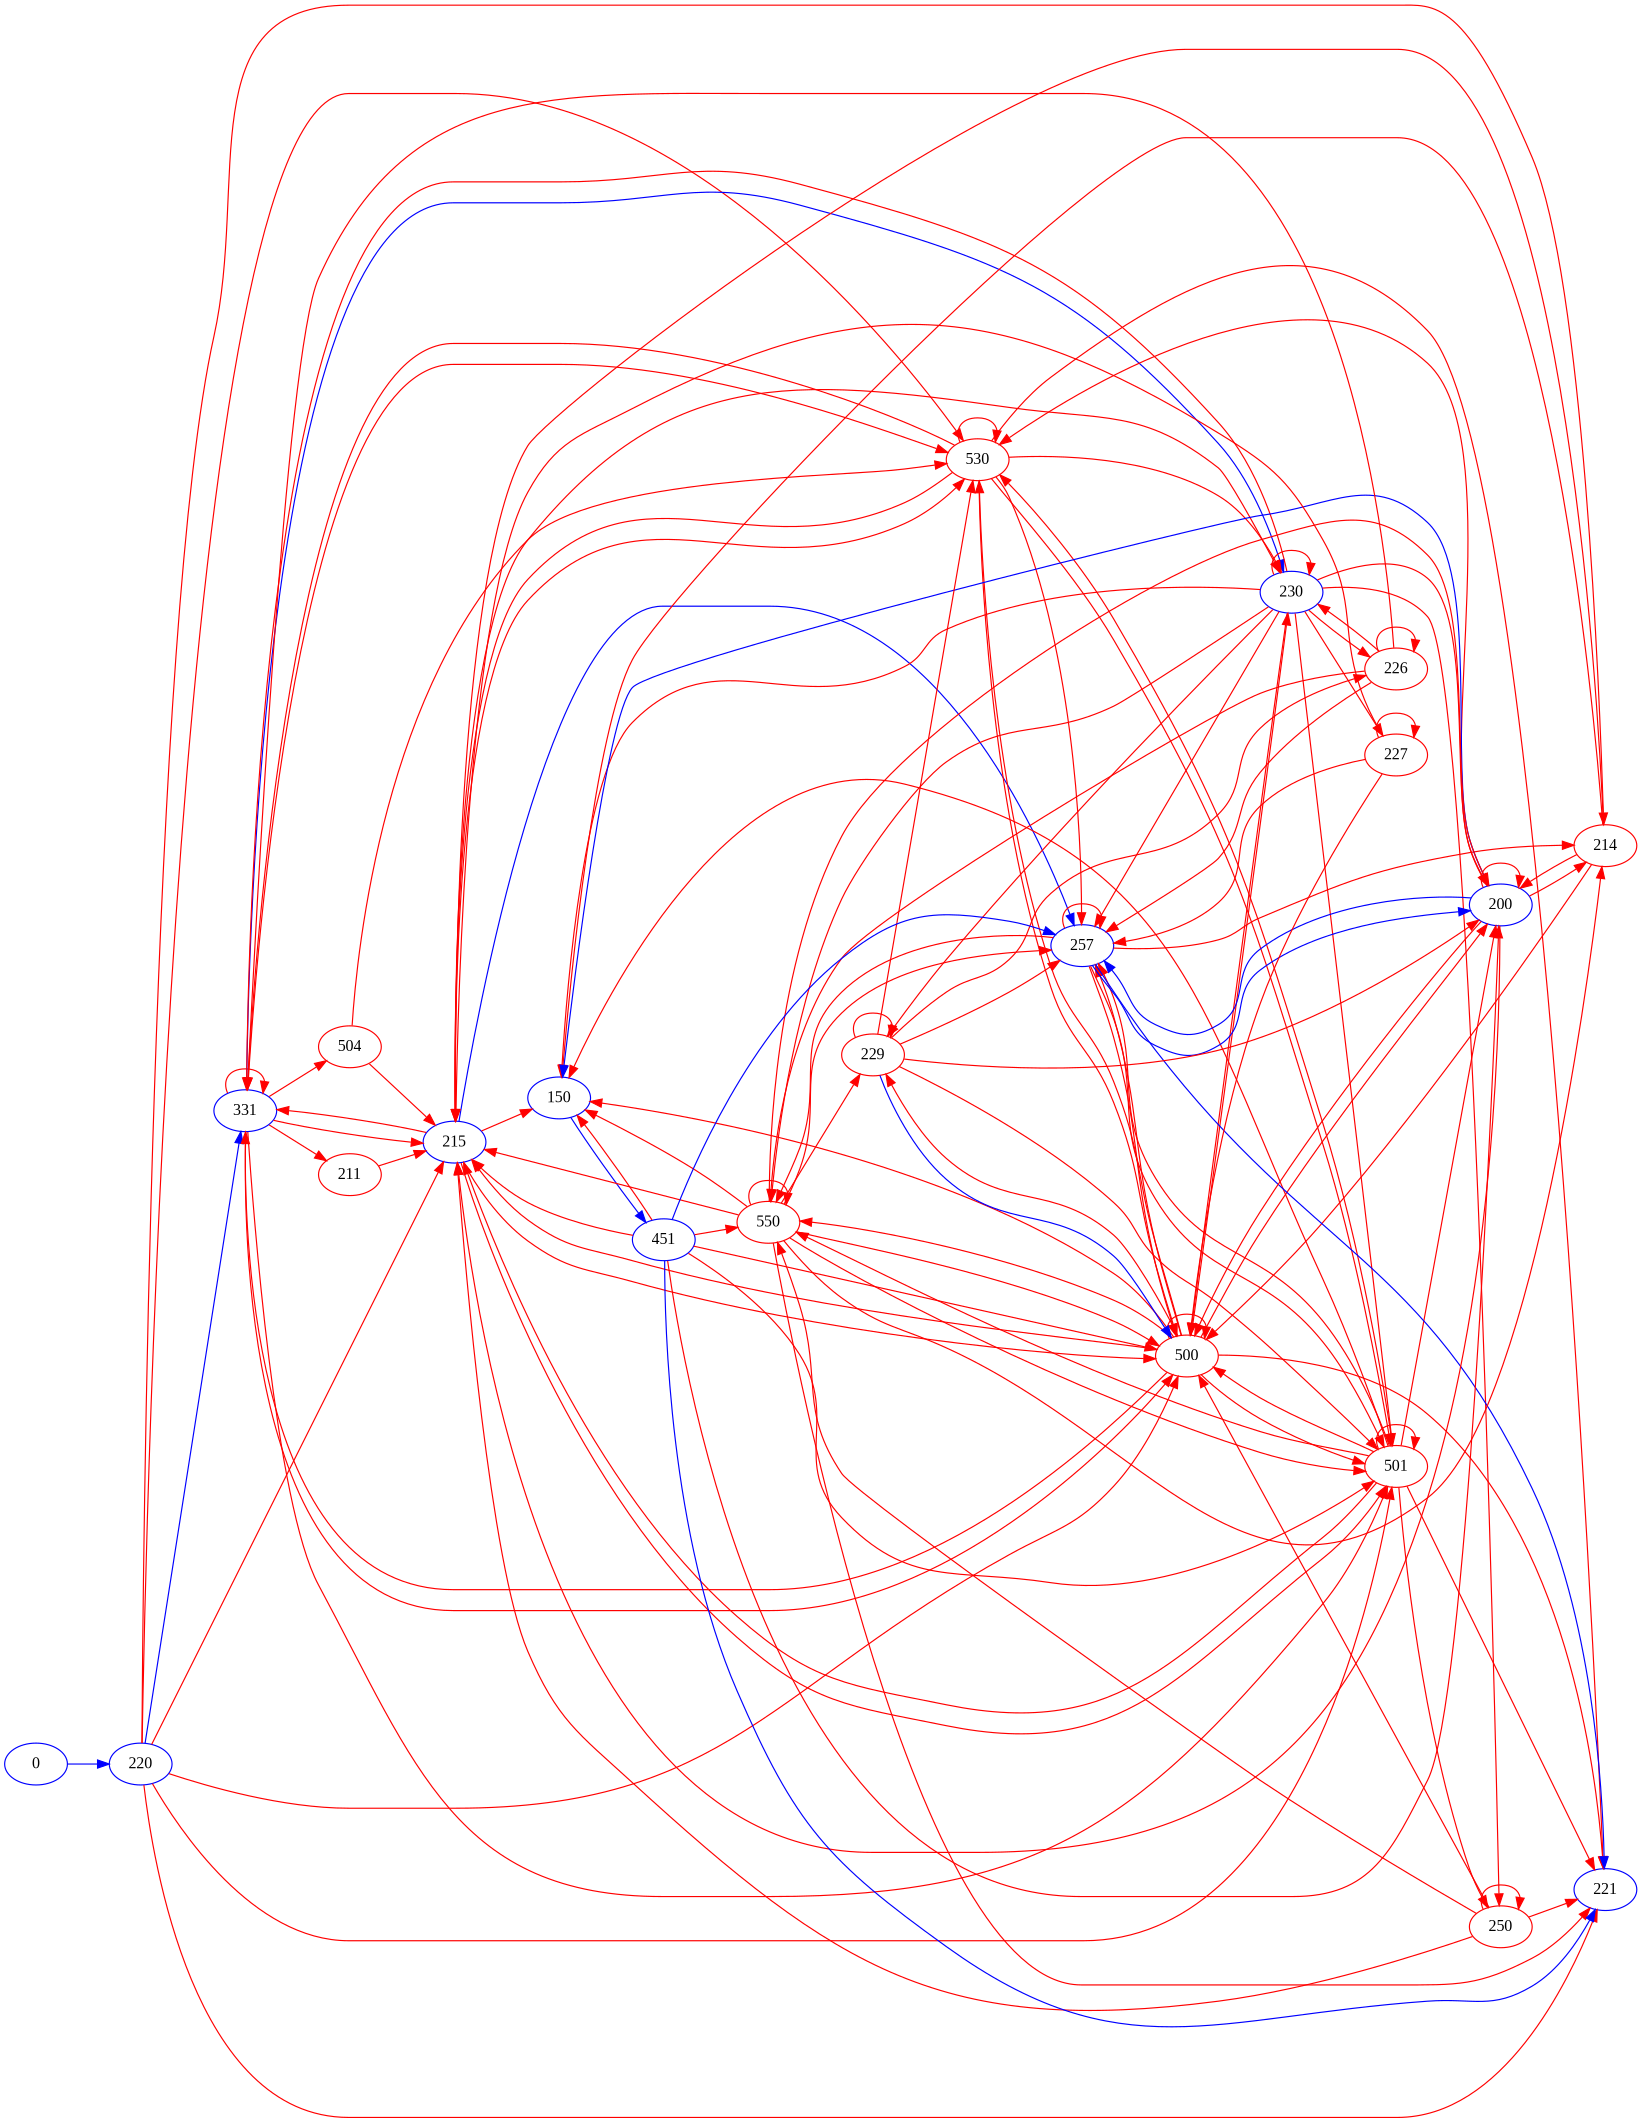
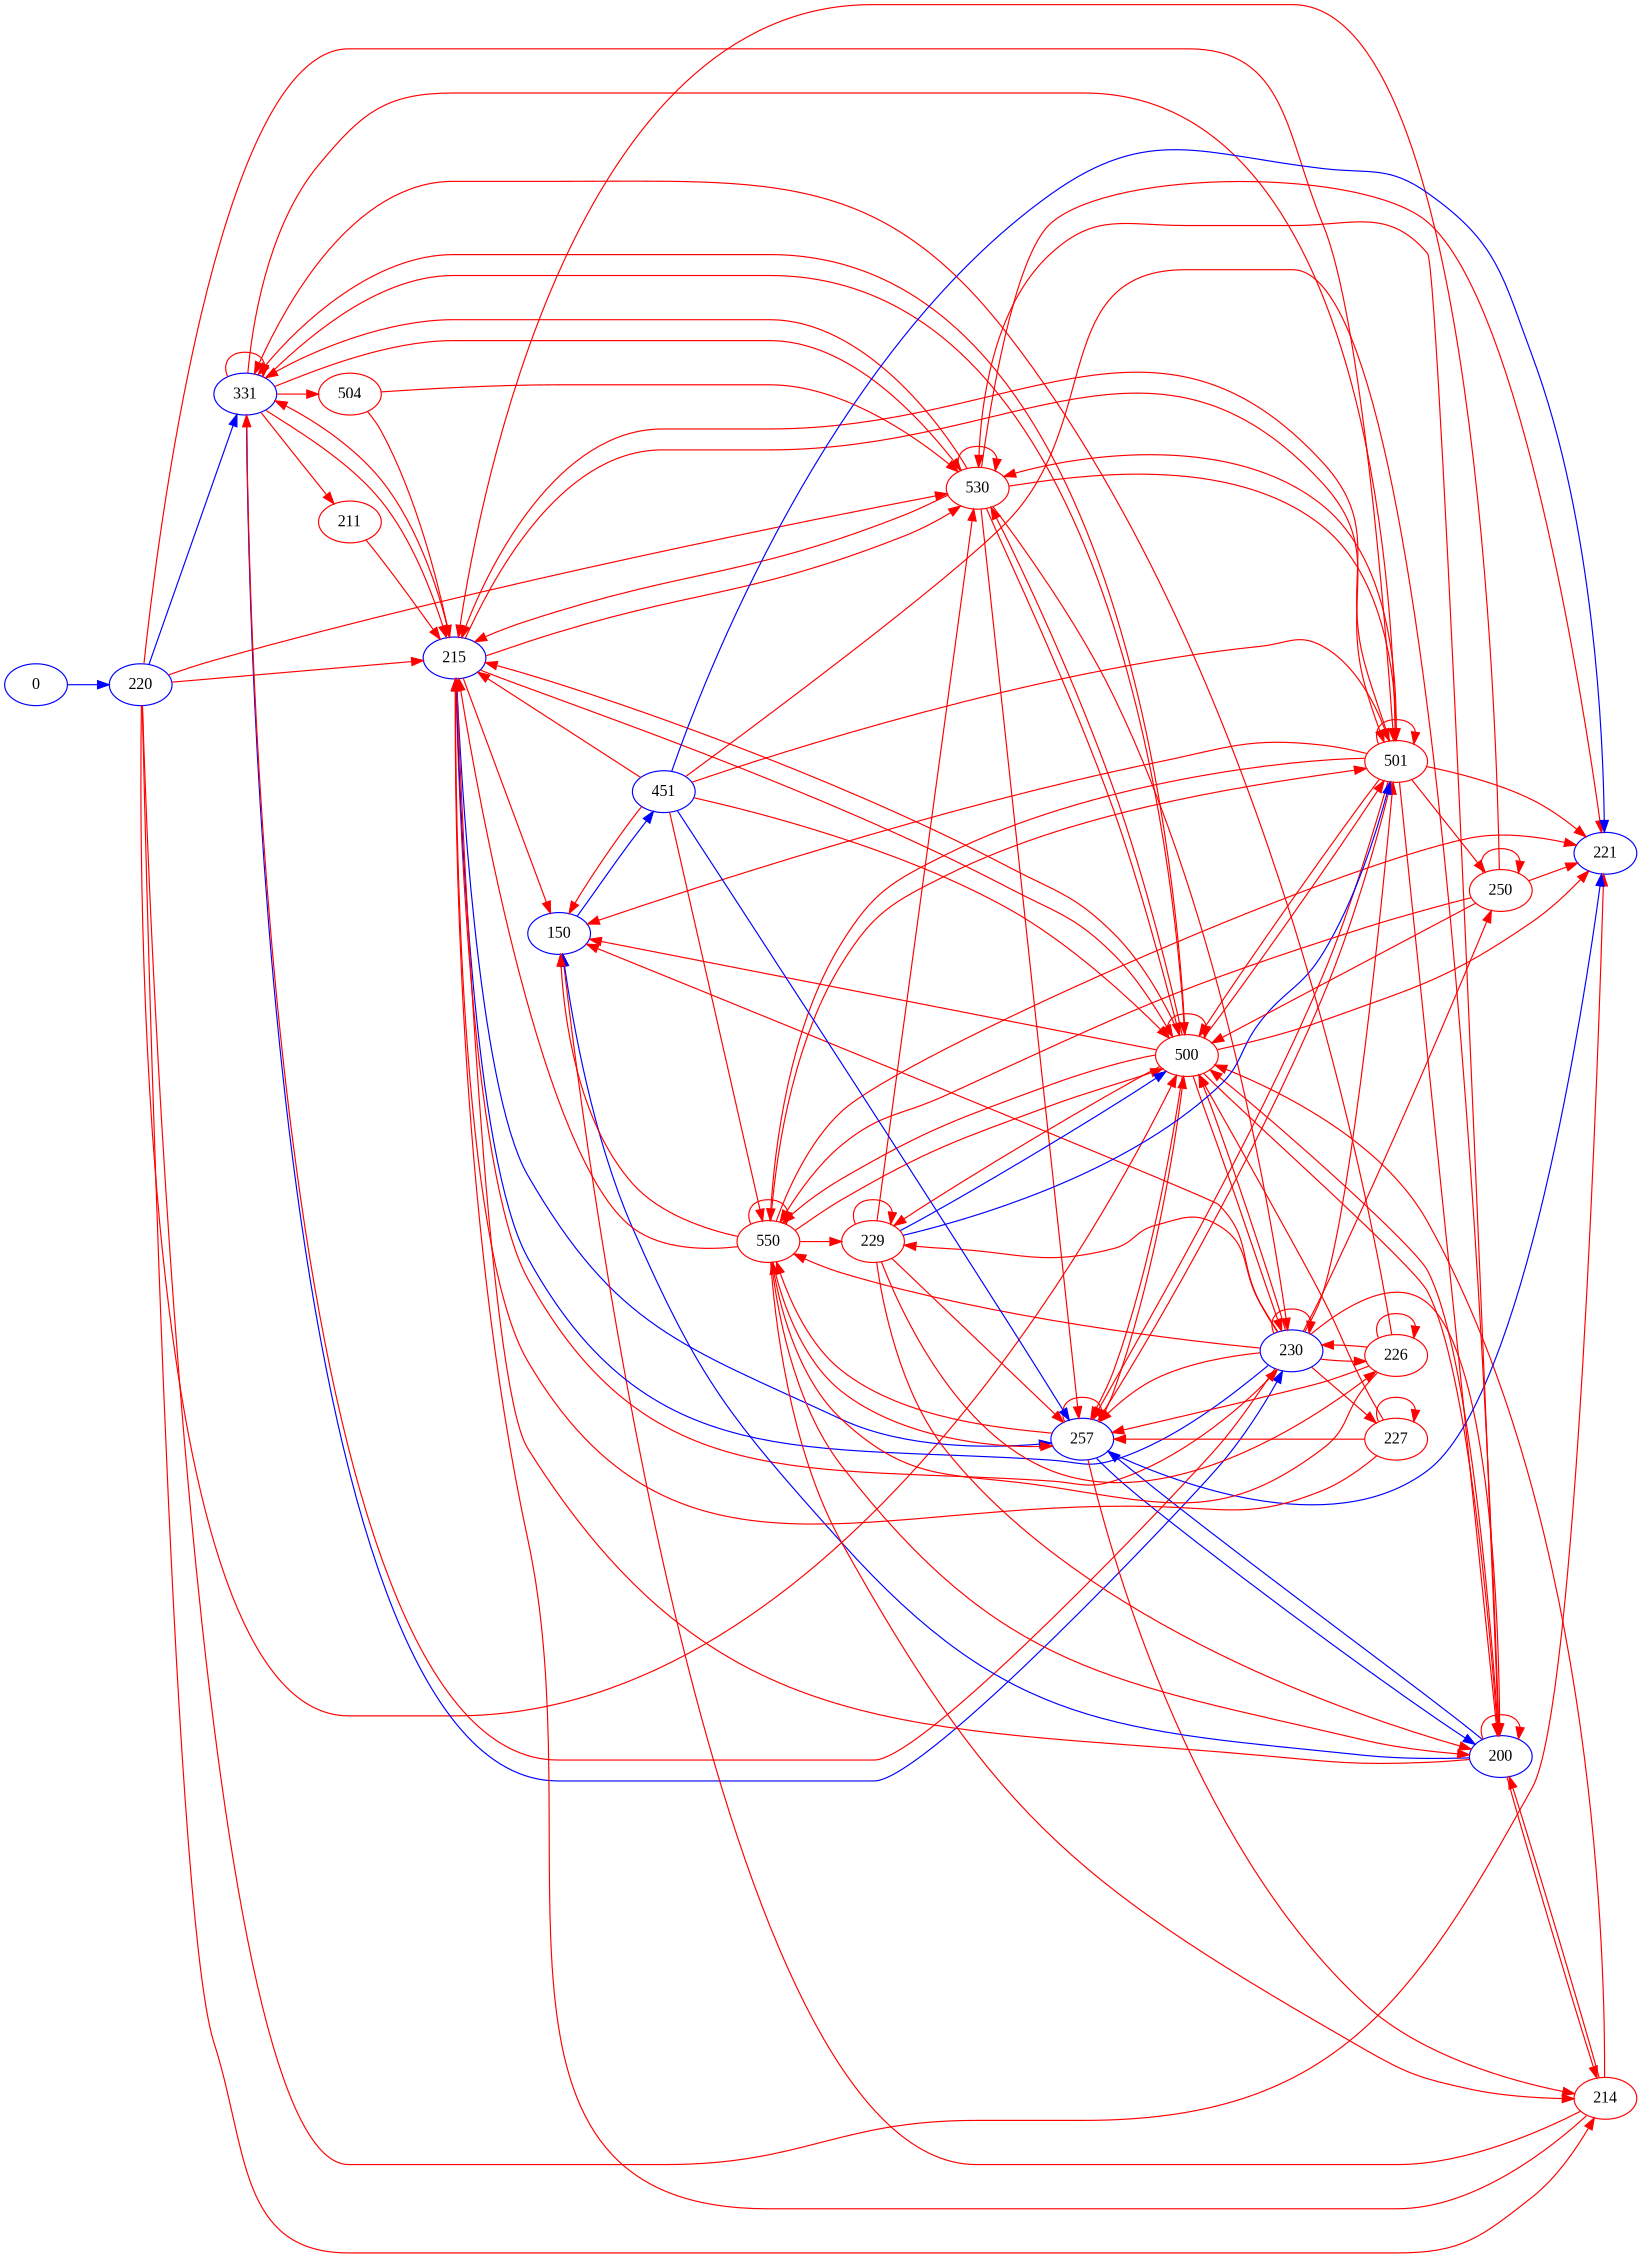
edge "229" -> "501": color red -> blue
edge "230" -> "215": added
